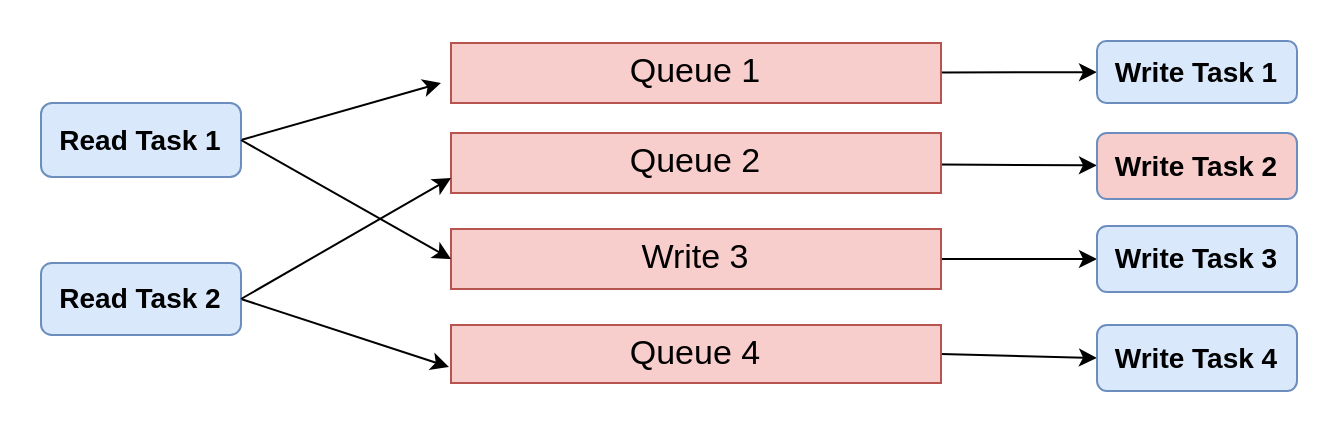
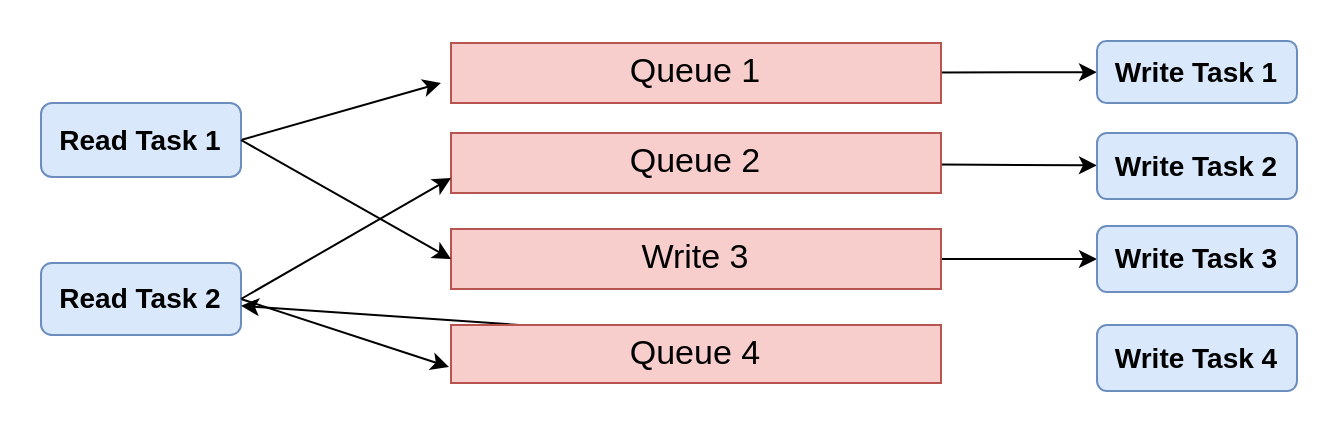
node "Write Task 2": fillcolor #f8cecc -> #dae8fc
edge "Queue 4" -> "Write Task 4": now "Queue 4" -> "Read Task 2"
